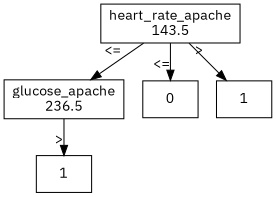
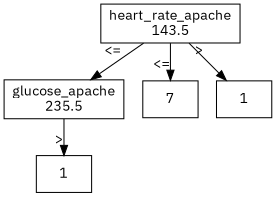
node "glucose_apache 236.5": label "glucose_apache 236.5" -> "glucose_apache 235.5"
node "0": label "0" -> "7"
